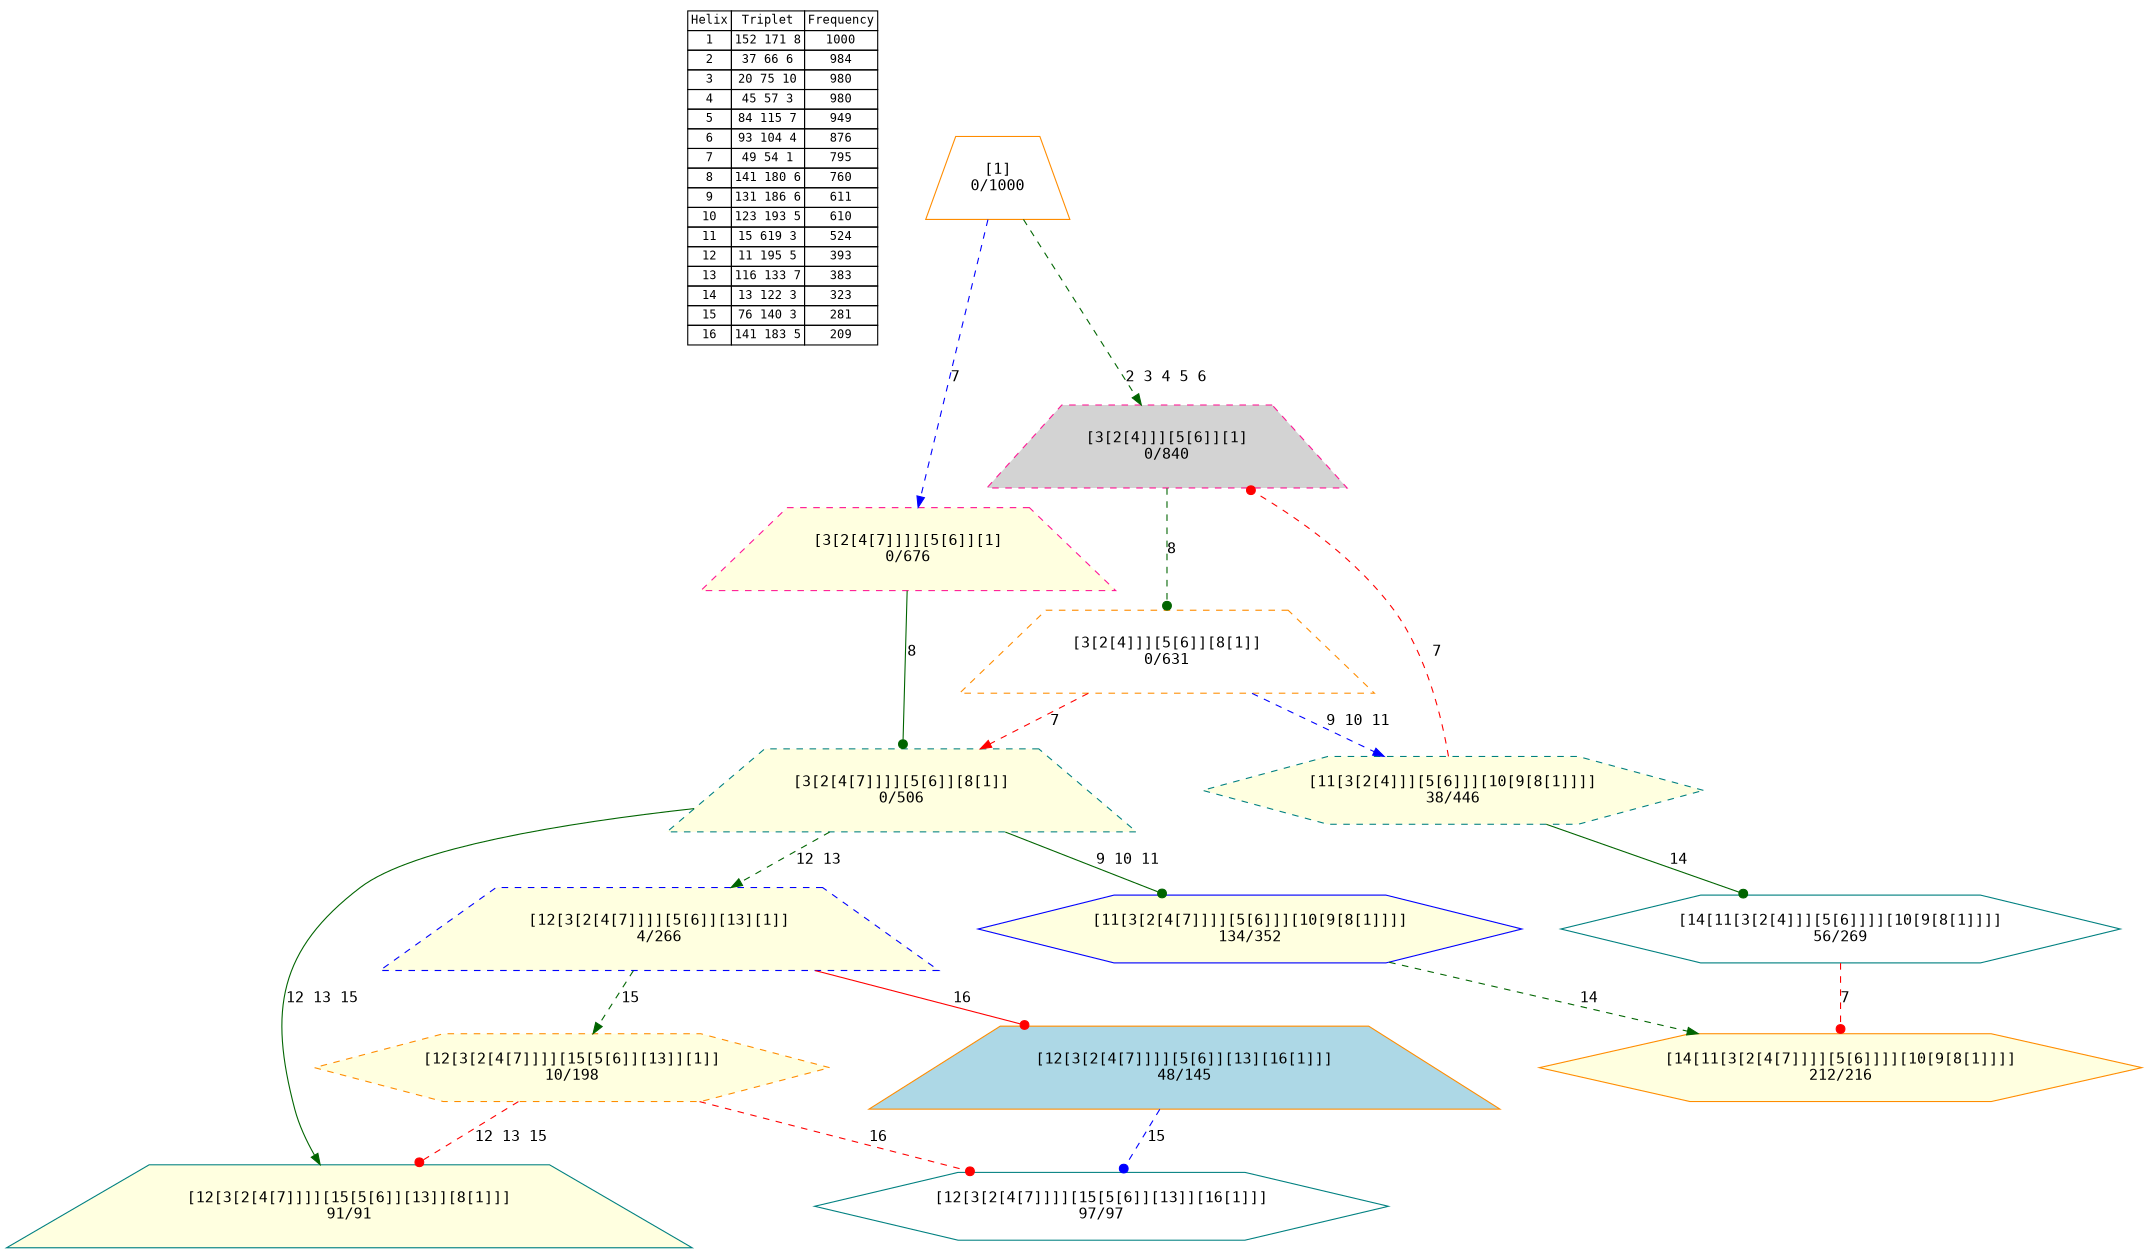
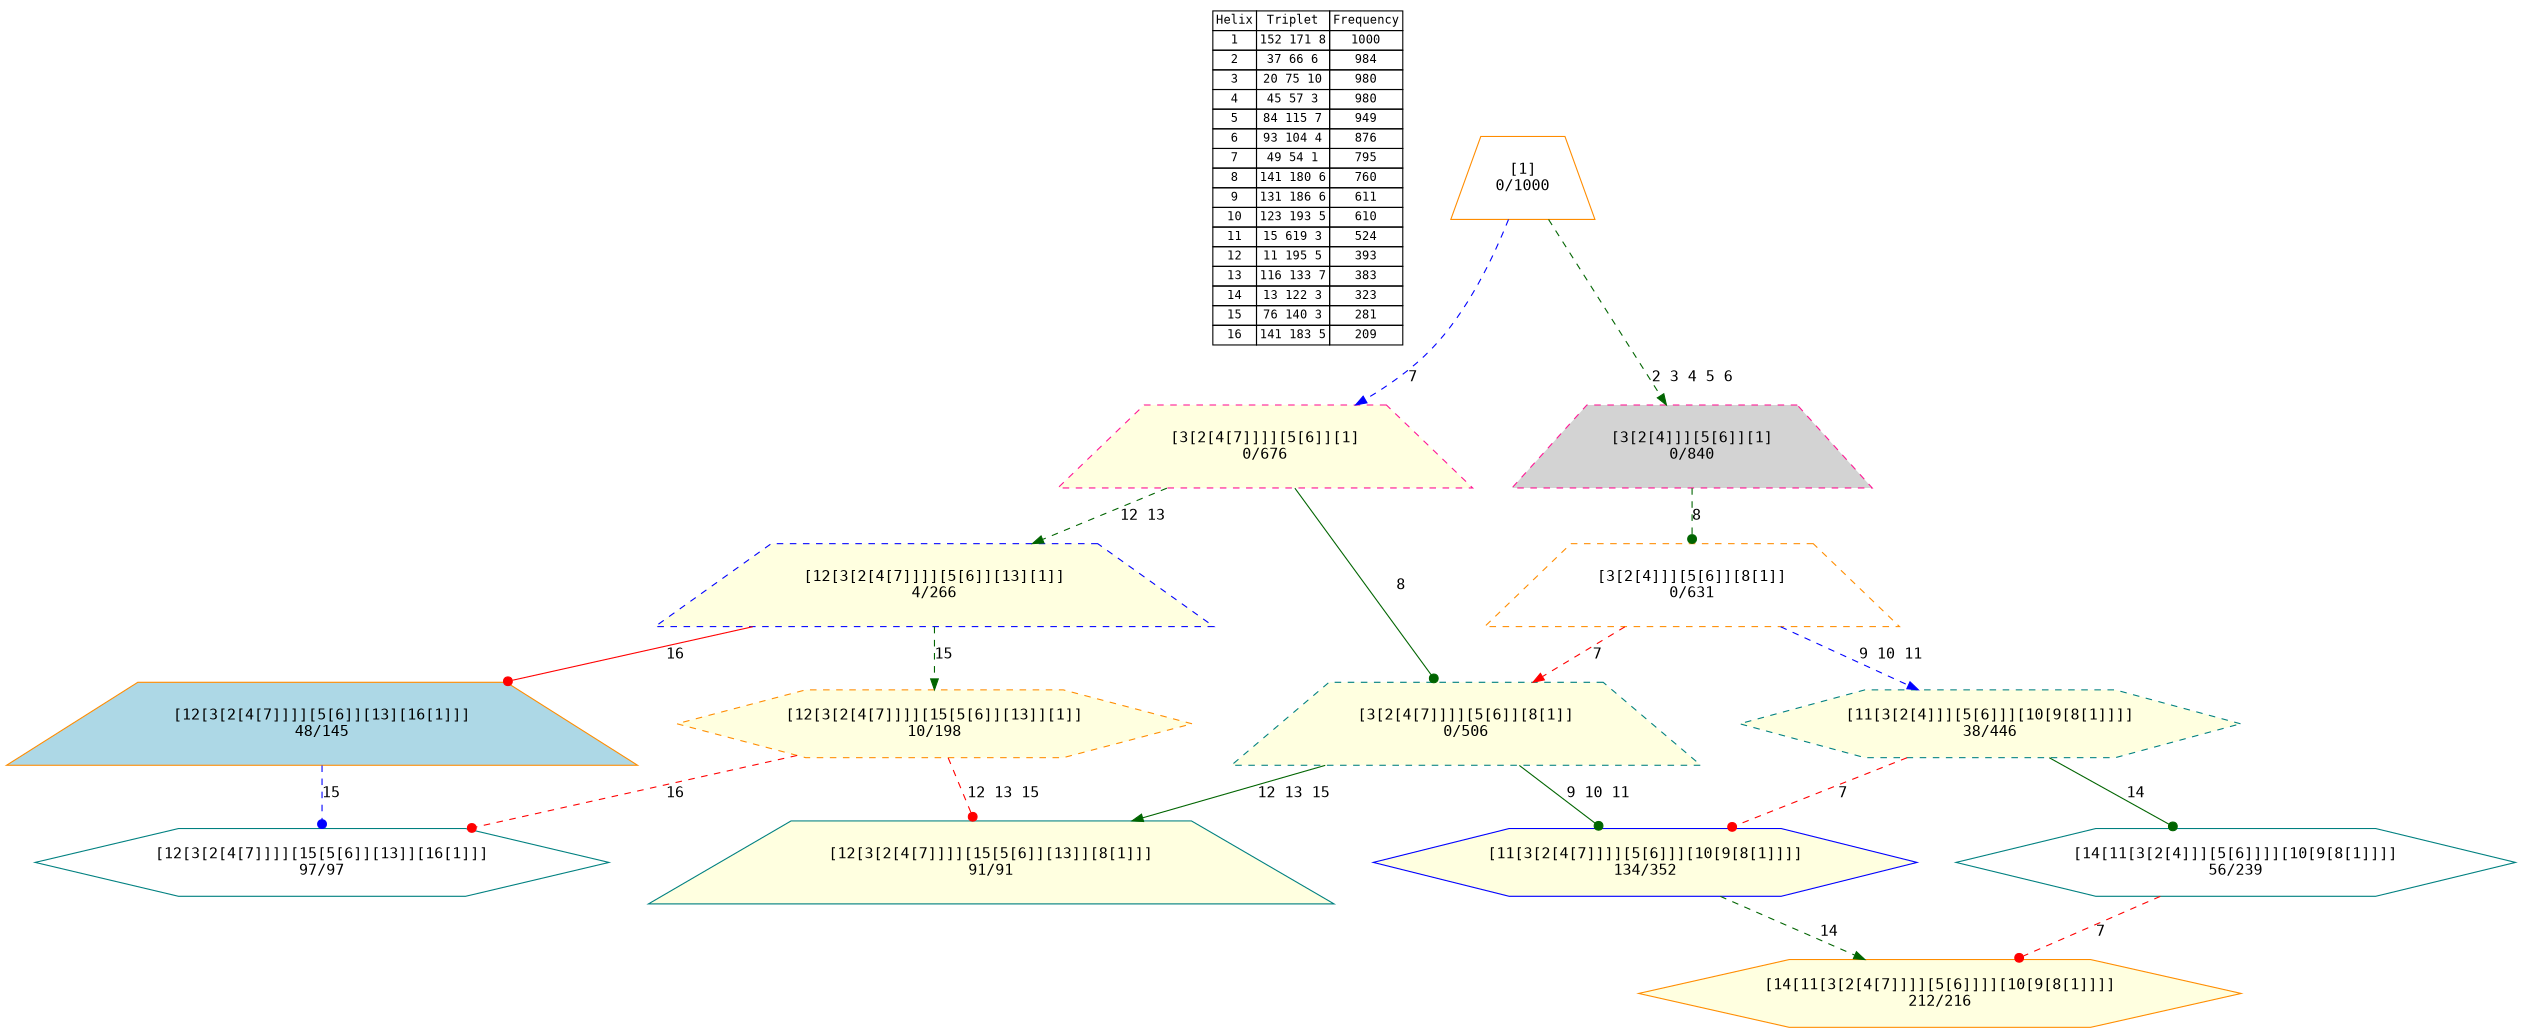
edge "[11[3[2[4]]][5[6]]][10[9[8[1]]]] 38/446" -> "[3[2[4]]][5[6]][1] 0/840": now "[11[3[2[4]]][5[6]]][10[9[8[1]]]] 38/446" -> "[11[3[2[4[7]]]][5[6]]][10[9[8[1]]]] 134/352"
edge "[3[2[4[7]]]][5[6]][8[1]] 0/506" -> "[12[3[2[4[7]]]][5[6]][13][1]] 4/266": now "[3[2[4[7]]]][5[6]][1] 0/676" -> "[12[3[2[4[7]]]][5[6]][13][1]] 4/266"
node "[14[11[3[2[4]]][5[6]]]][10[9[8[1]]]] 56/269": label "[14[11[3[2[4]]][5[6]]]][10[9[8[1]]]] 56/269" -> "[14[11[3[2[4]]][5[6]]]][10[9[8[1]]]] 56/239"
